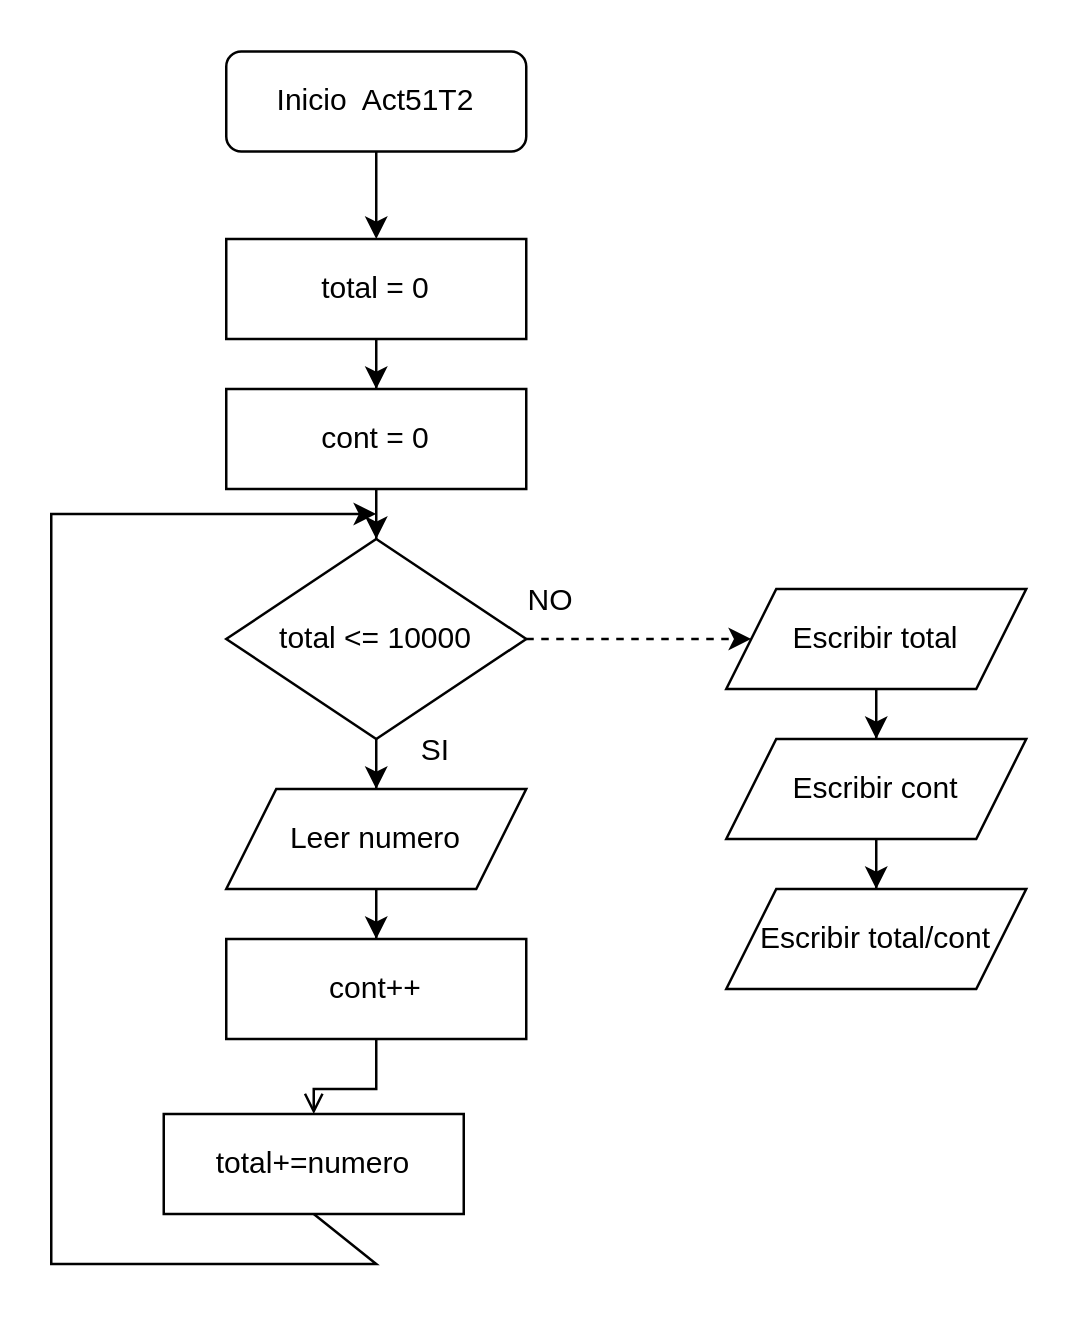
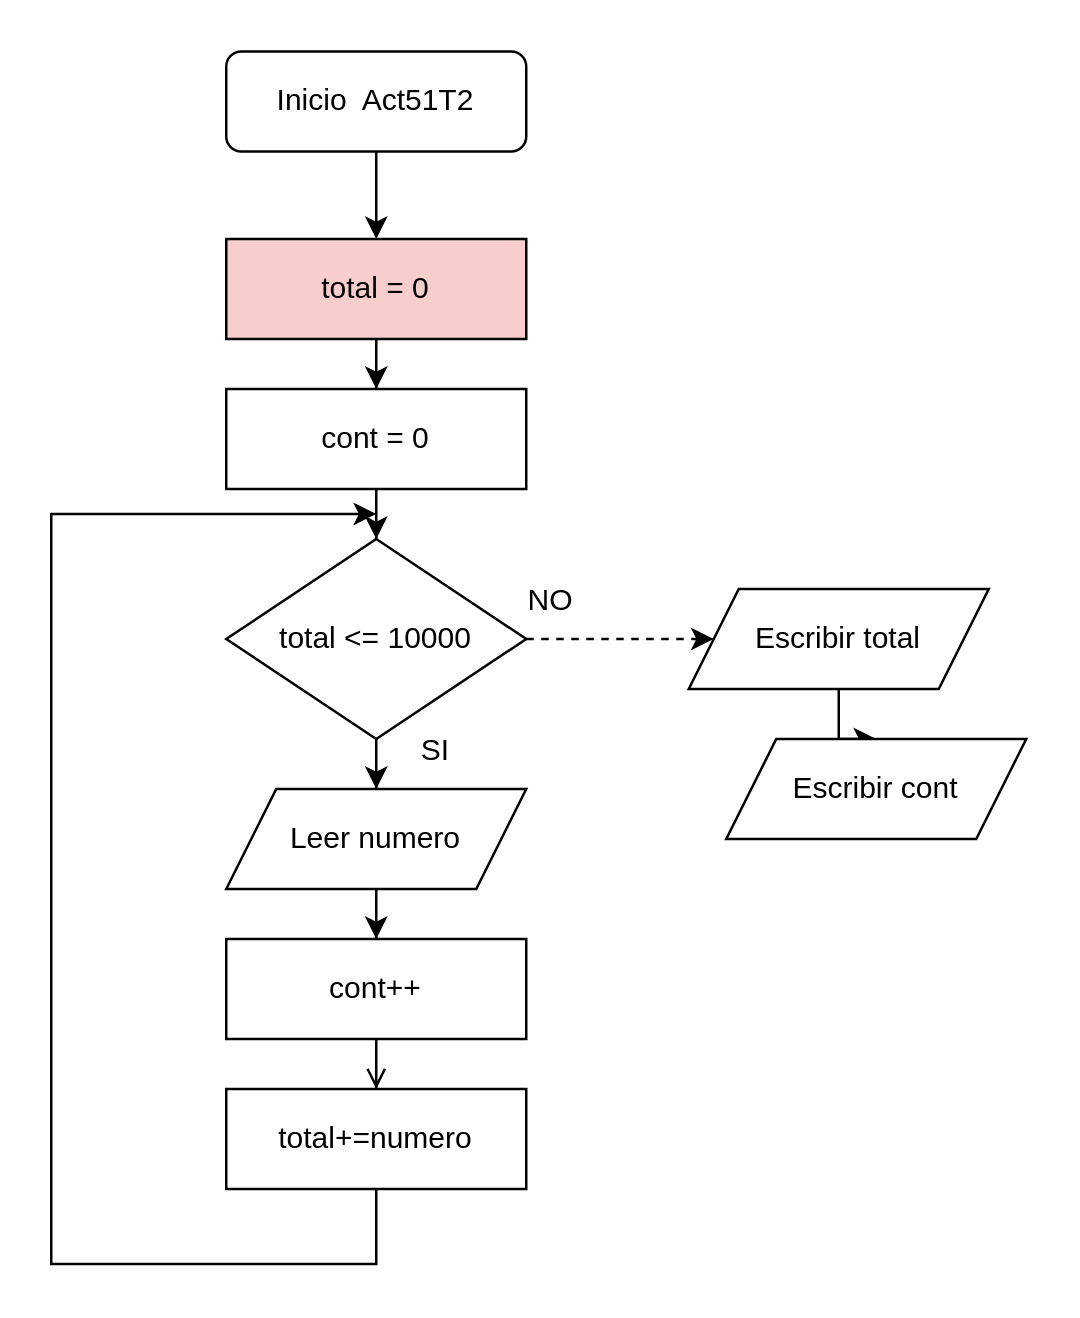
node "total = 0": fillcolor #ffffff -> #f8cecc
node "Escribir total": moved (876, 639) -> (839, 639)
edge "Escribir cont" -> "Escribir total/cont": removed
node "Escribir total/cont": removed
node "total+=numero": moved (314, 1164) -> (376, 1139)
